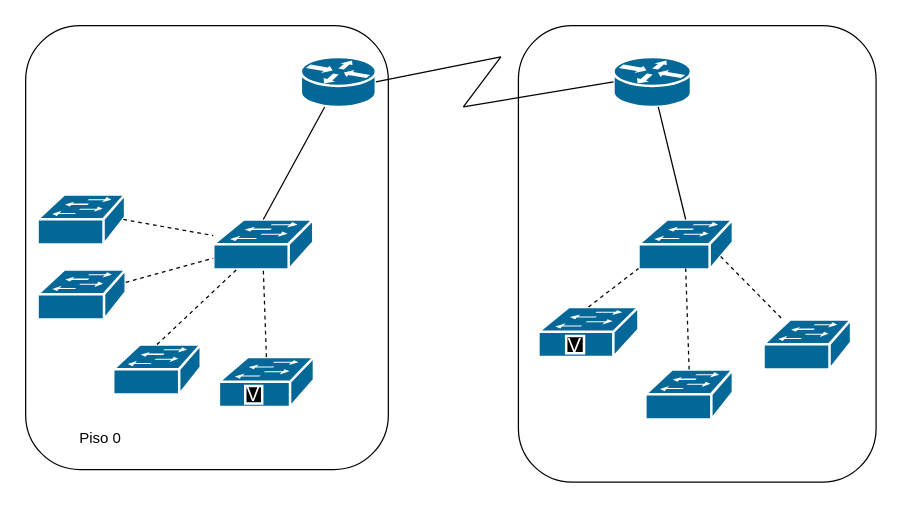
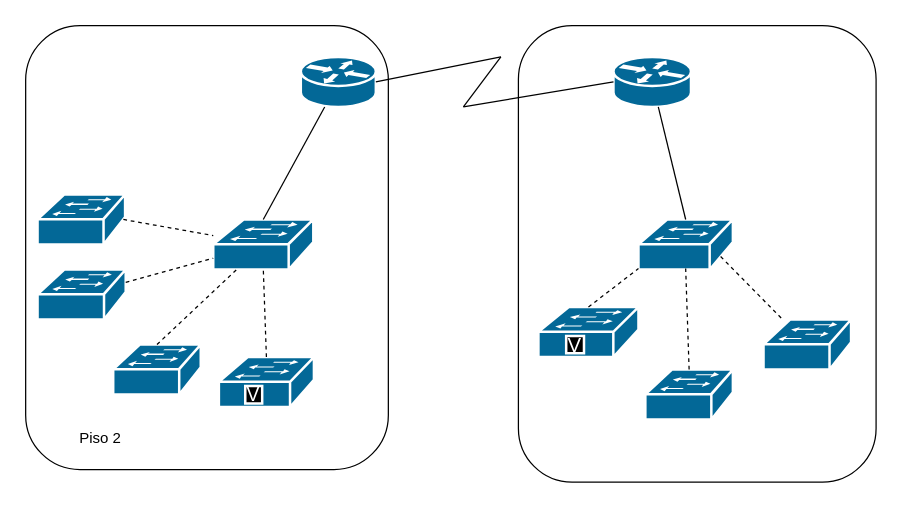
node "Piso 0": label "Piso 0" -> "Piso 2"
